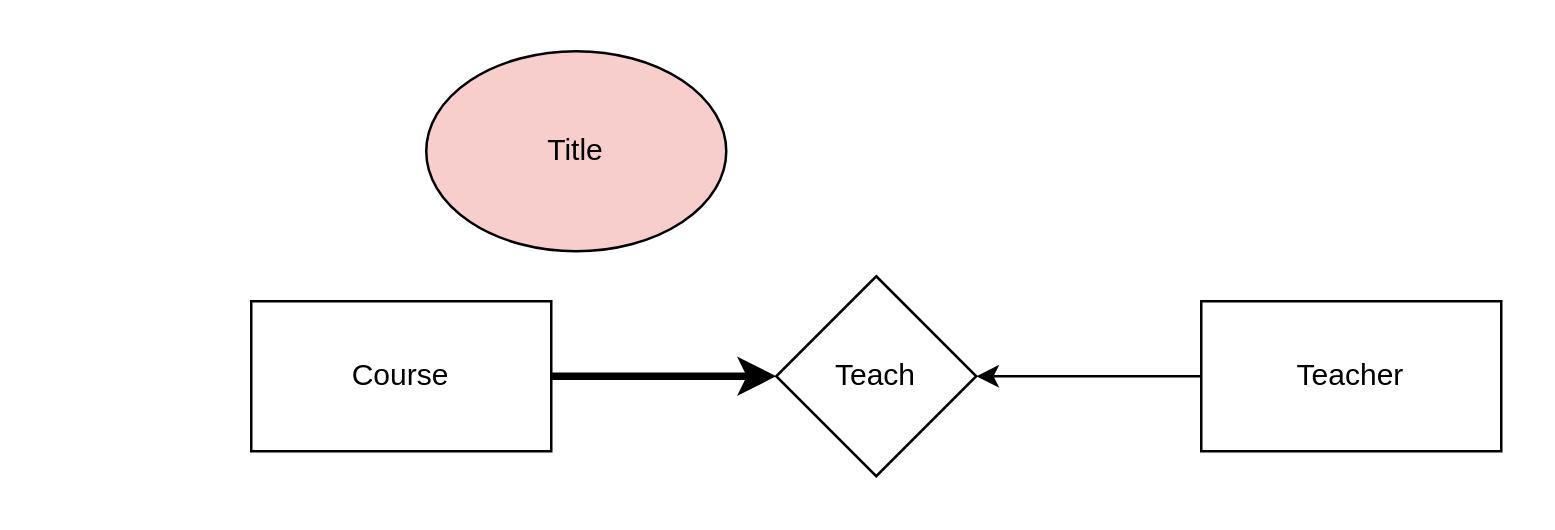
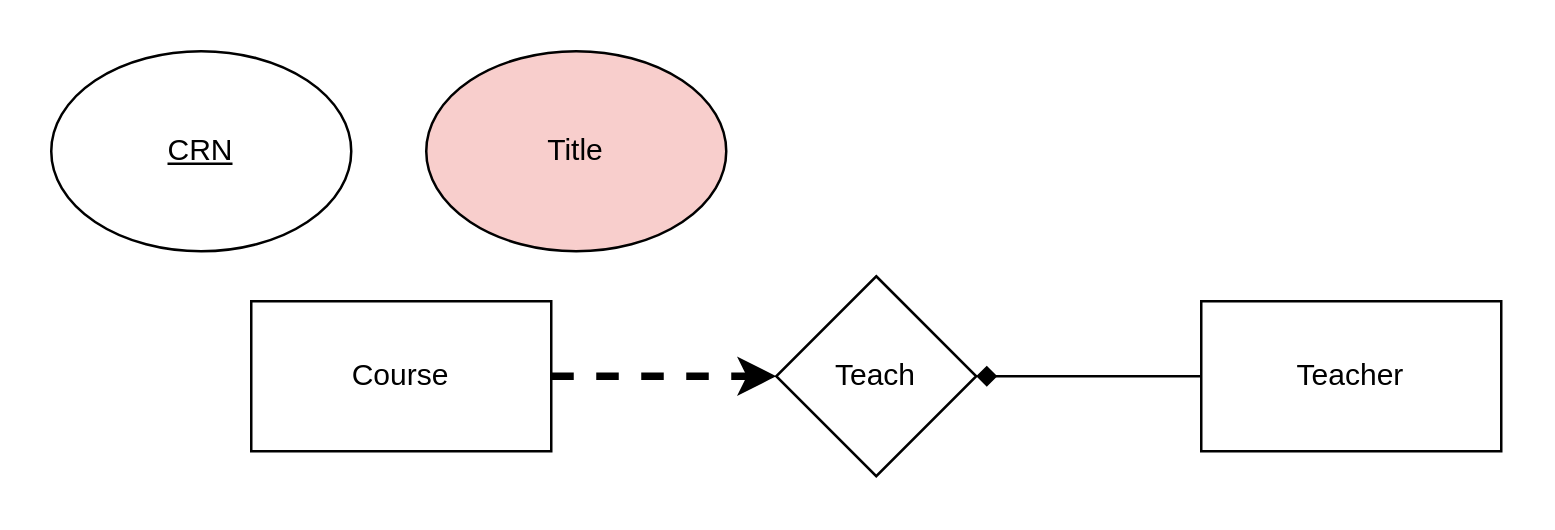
node "CRN": added
edge "Course" -> "Teach": style solid -> dashed
edge "Teacher" -> "Teach": arrowhead classic -> diamond
